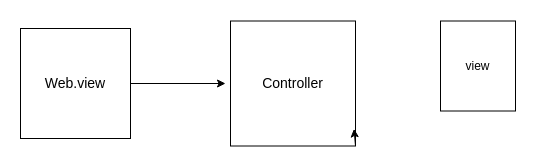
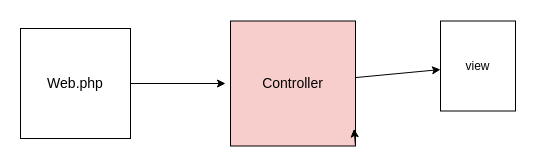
edge "Controller" -> "view": added
node "Web.view": label "Web.view" -> "Web.php"
node "Controller": fillcolor #ffffff -> #f8cecc
